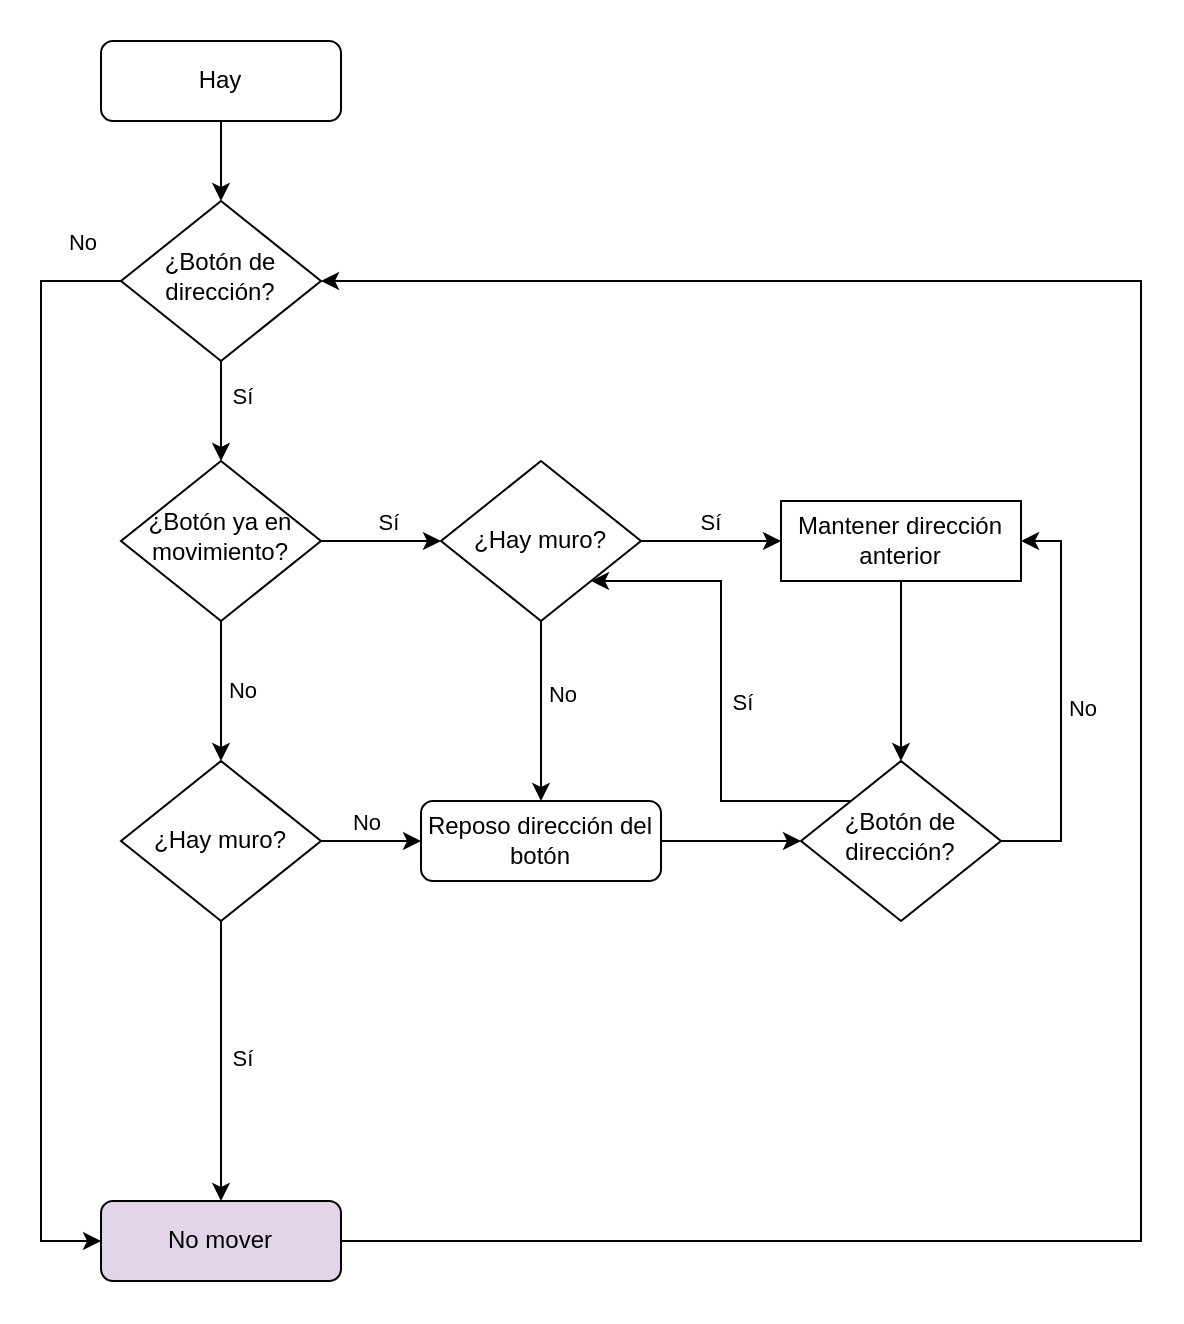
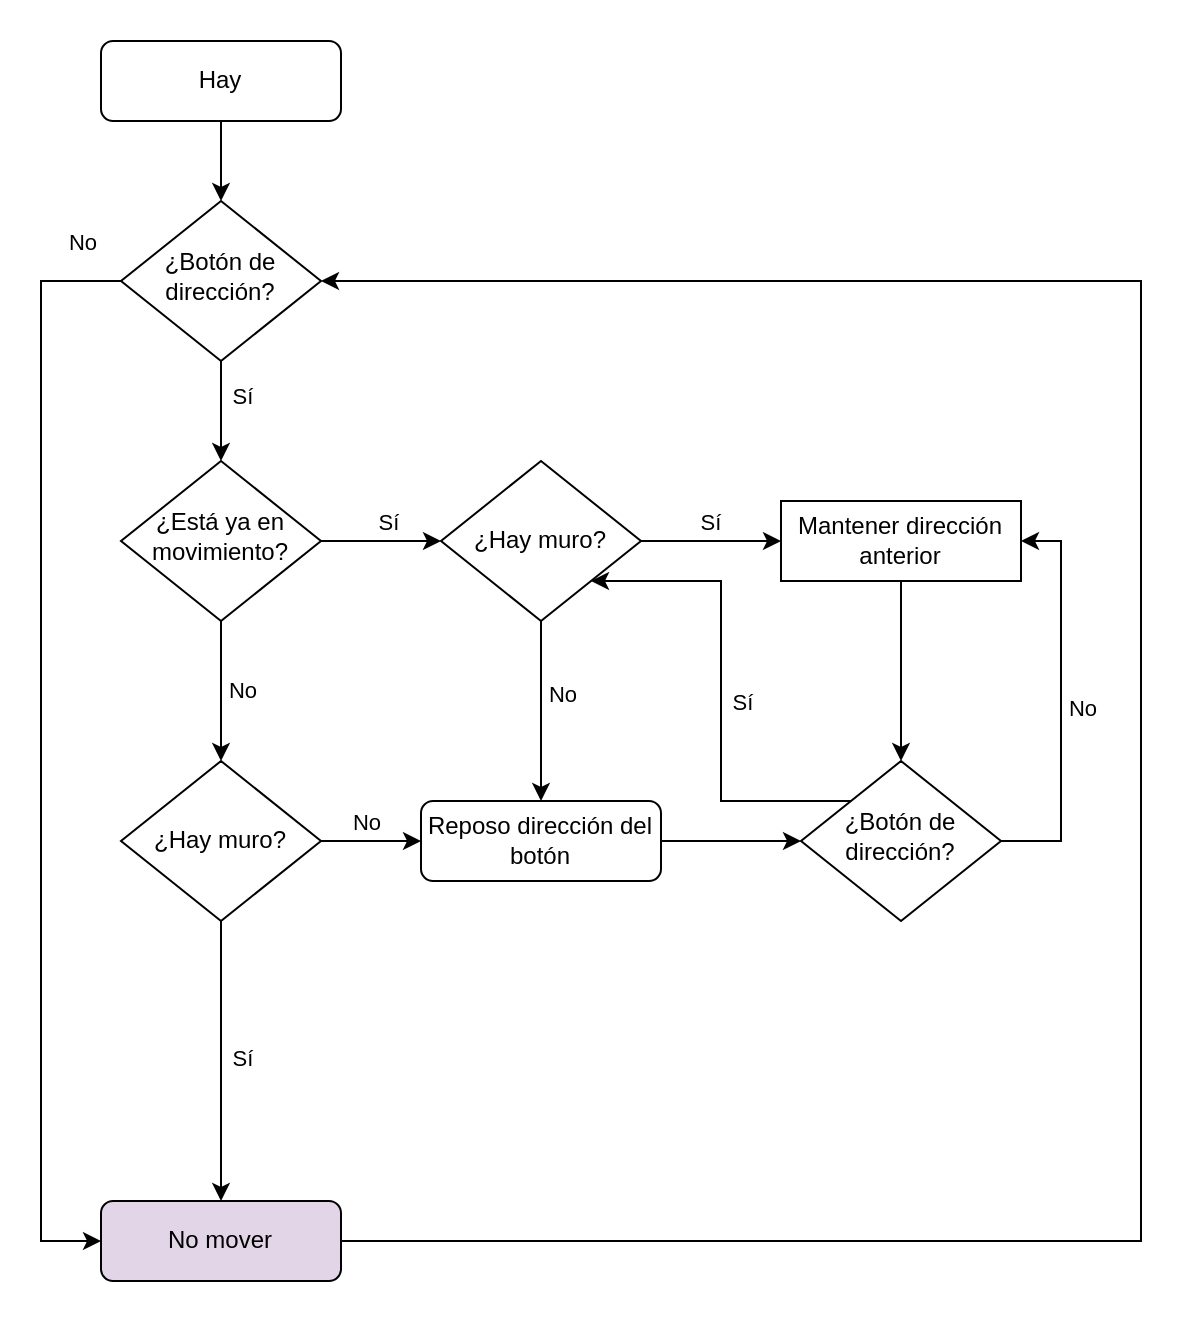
node "¿Botón ya en movimiento?": label "¿Botón ya en movimiento?" -> "¿Está ya en movimiento?"
